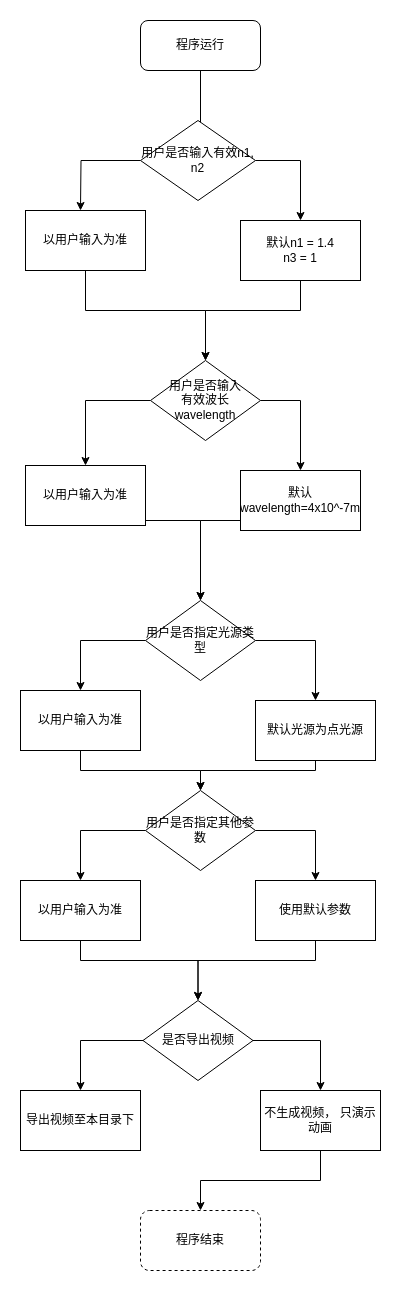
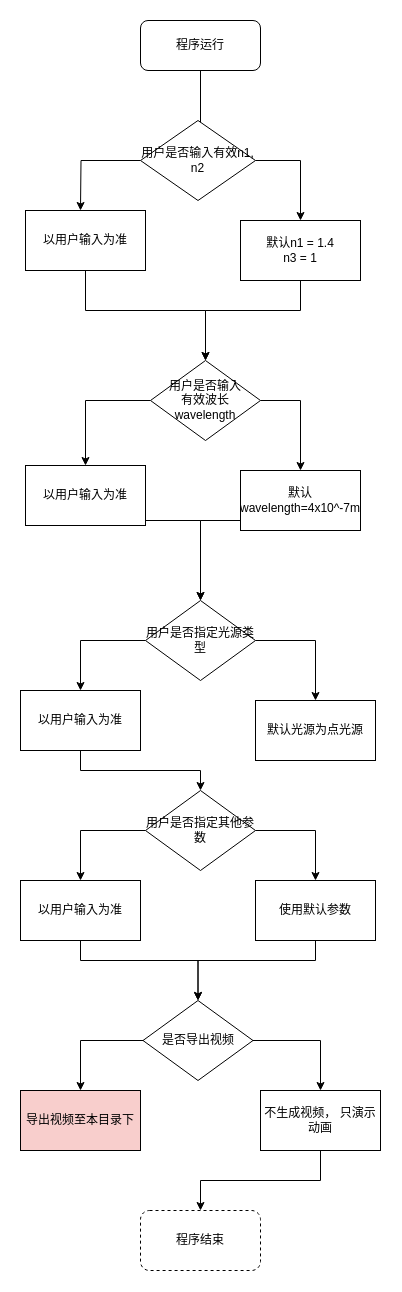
edge "默认光源为点光源" -> "用户是否指定其他参数": removed
node "导出视频至本目录下": fillcolor #ffffff -> #f8cecc
